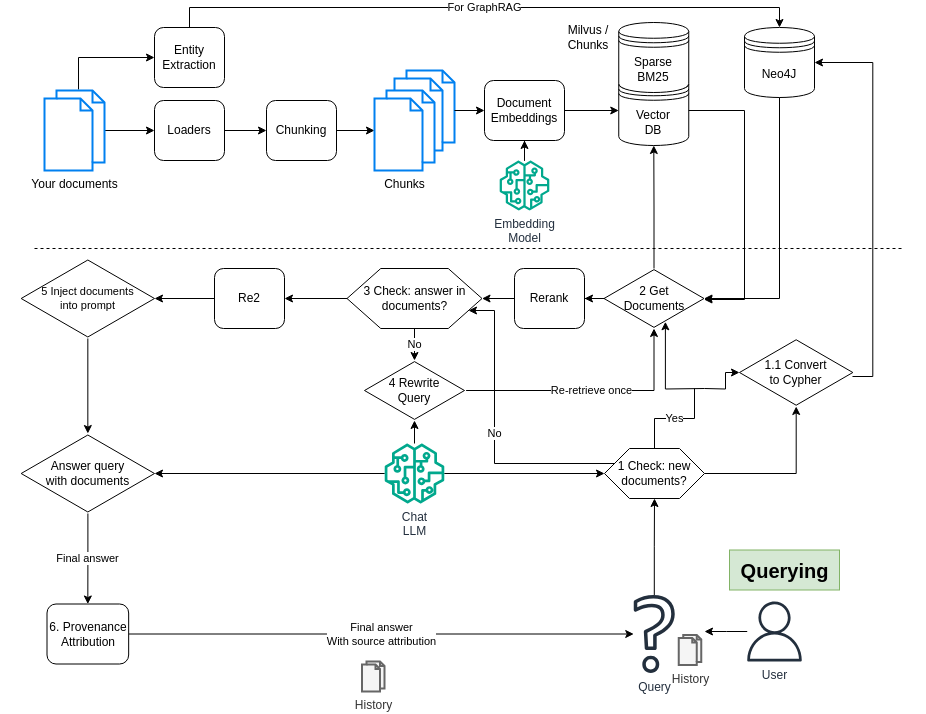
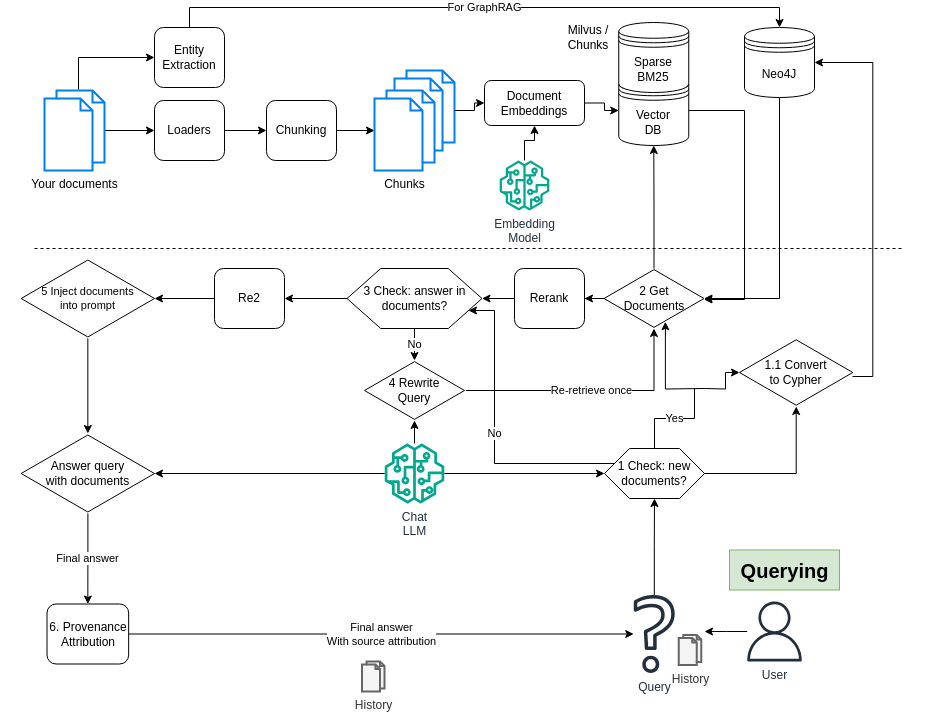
node "Document Embeddings": size 80x60 -> 100x45
